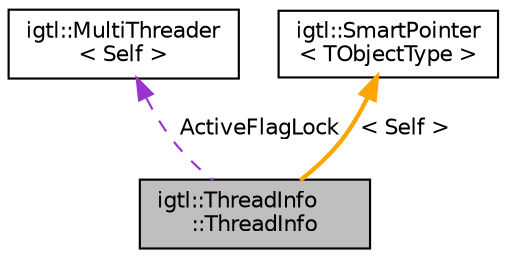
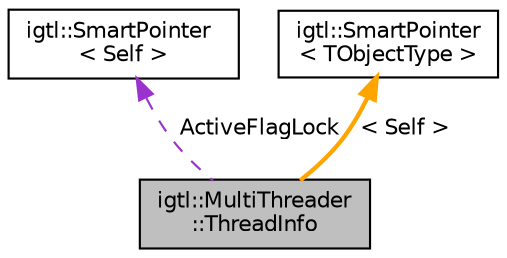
node "igtl::MultiThreader < Self >": label "igtl::MultiThreader < Self >" -> "igtl::SmartPointer < Self >"
node "igtl::ThreadInfo ::ThreadInfo": label "igtl::ThreadInfo ::ThreadInfo" -> "igtl::MultiThreader ::ThreadInfo"
